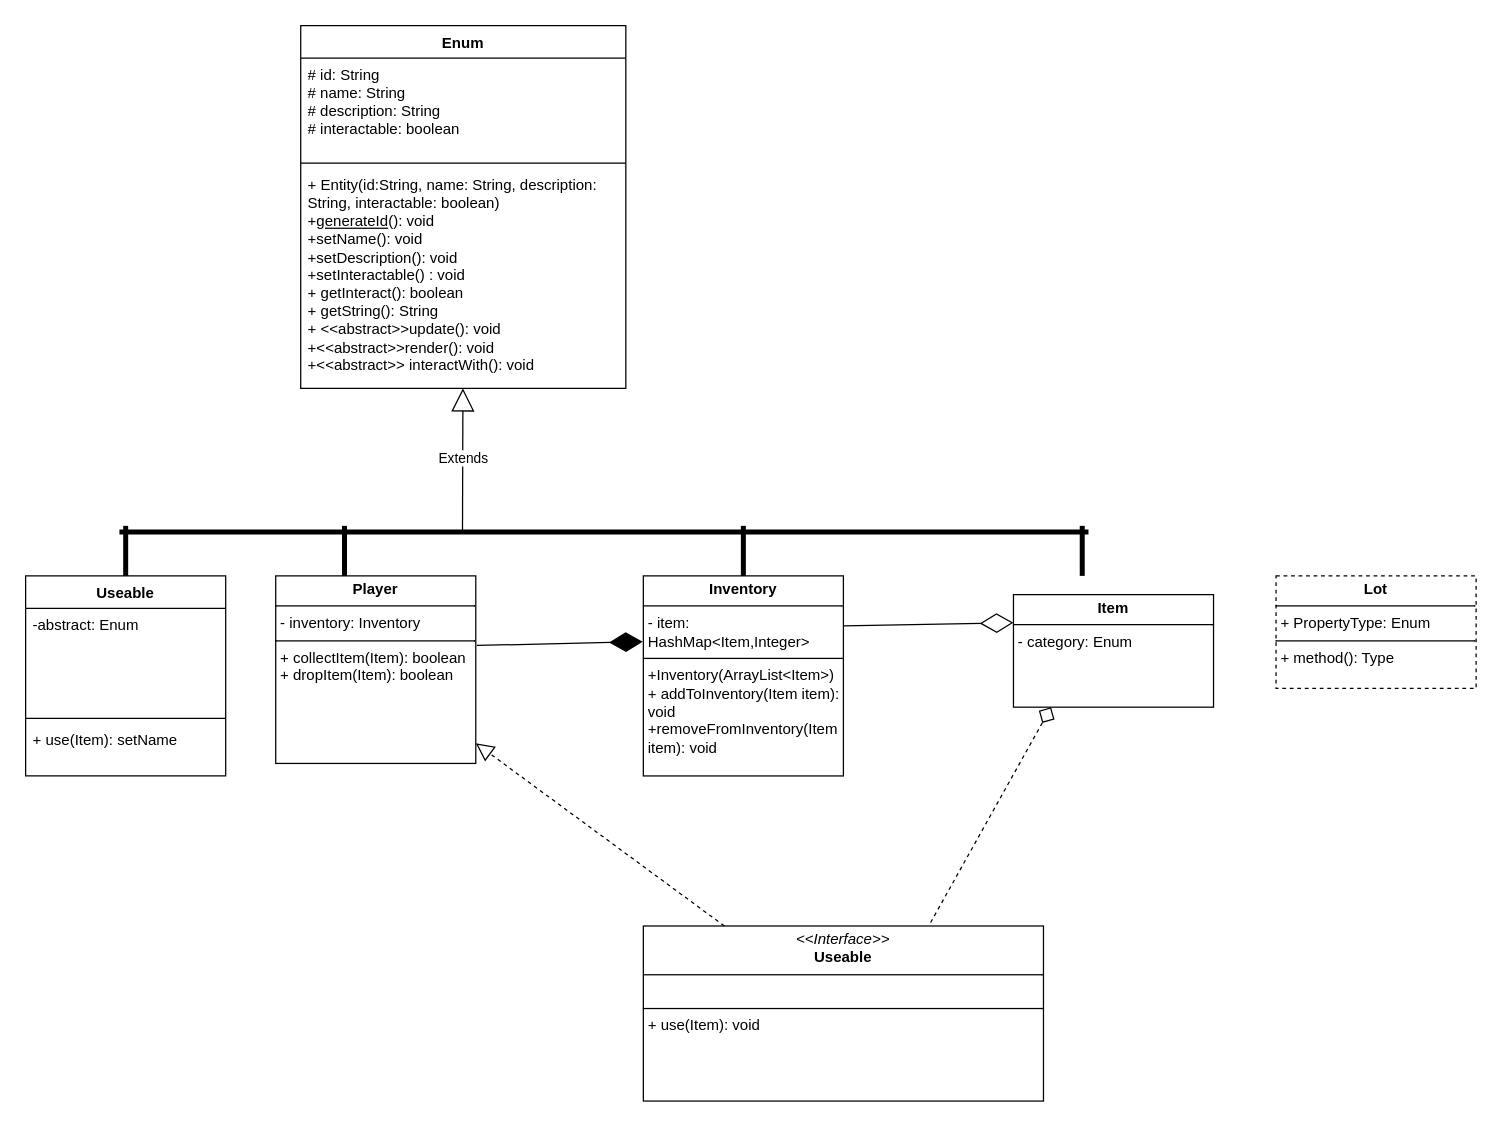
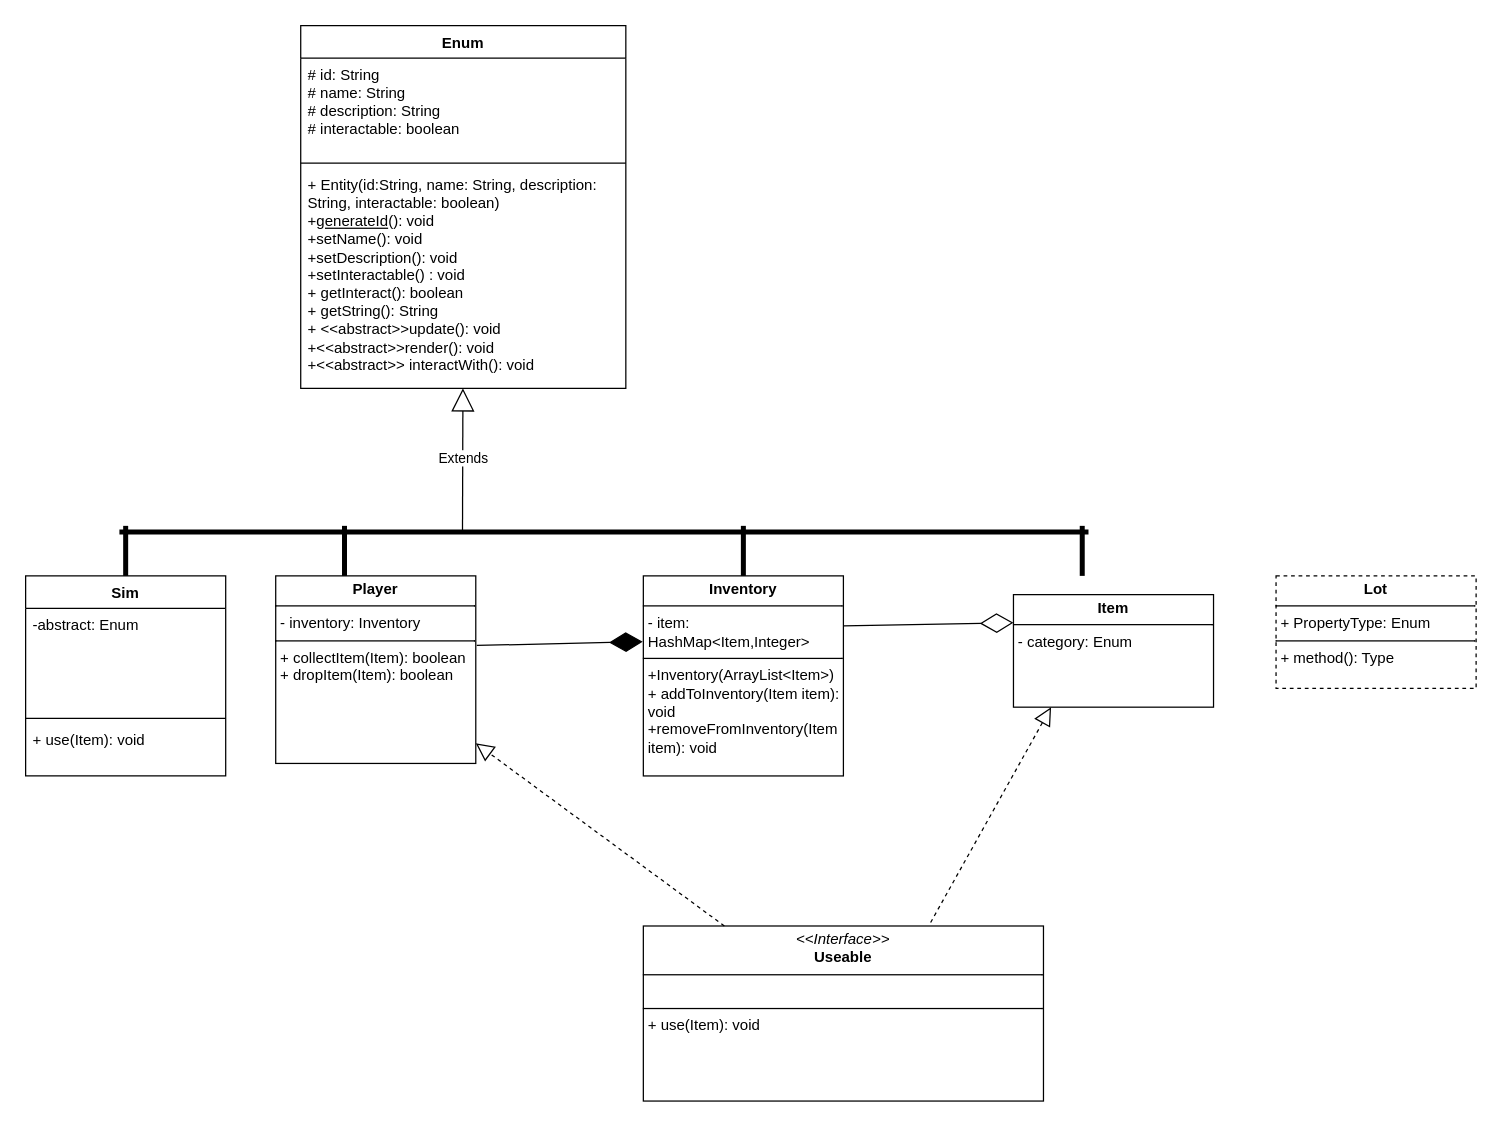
node "Useable": label "Useable" -> "Sim"
edge "<<Interface>> Useable + use(Item): void" -> "Item - category: Enum": arrowhead diamond -> block
node "+ use(Item): setName": label "+ use(Item): setName" -> "+ use(Item): void"
